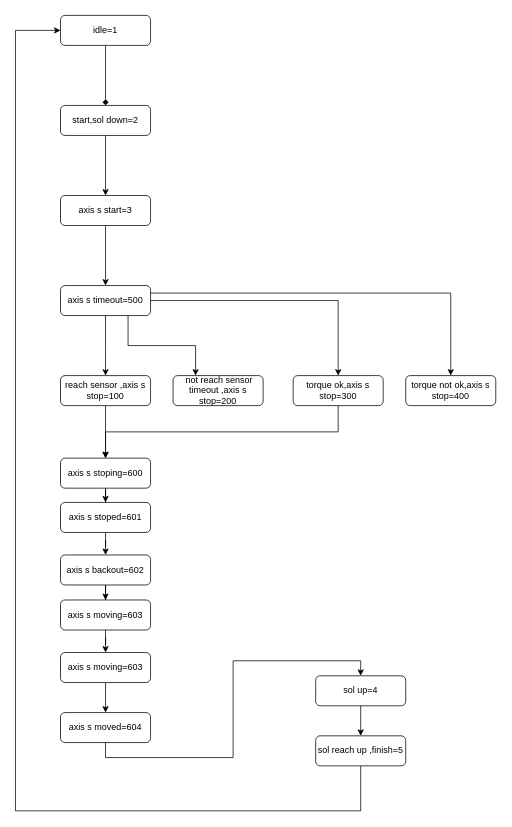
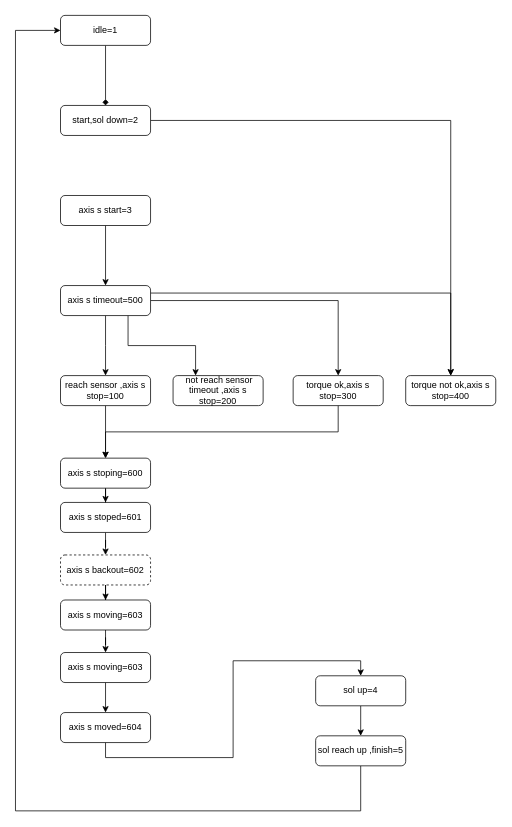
edge "start,sol down=2" -> "axis s start=3": now "start,sol down=2" -> "torque not ok,axis s stop=400"
node "axis s backout=602": style solid -> dashed
